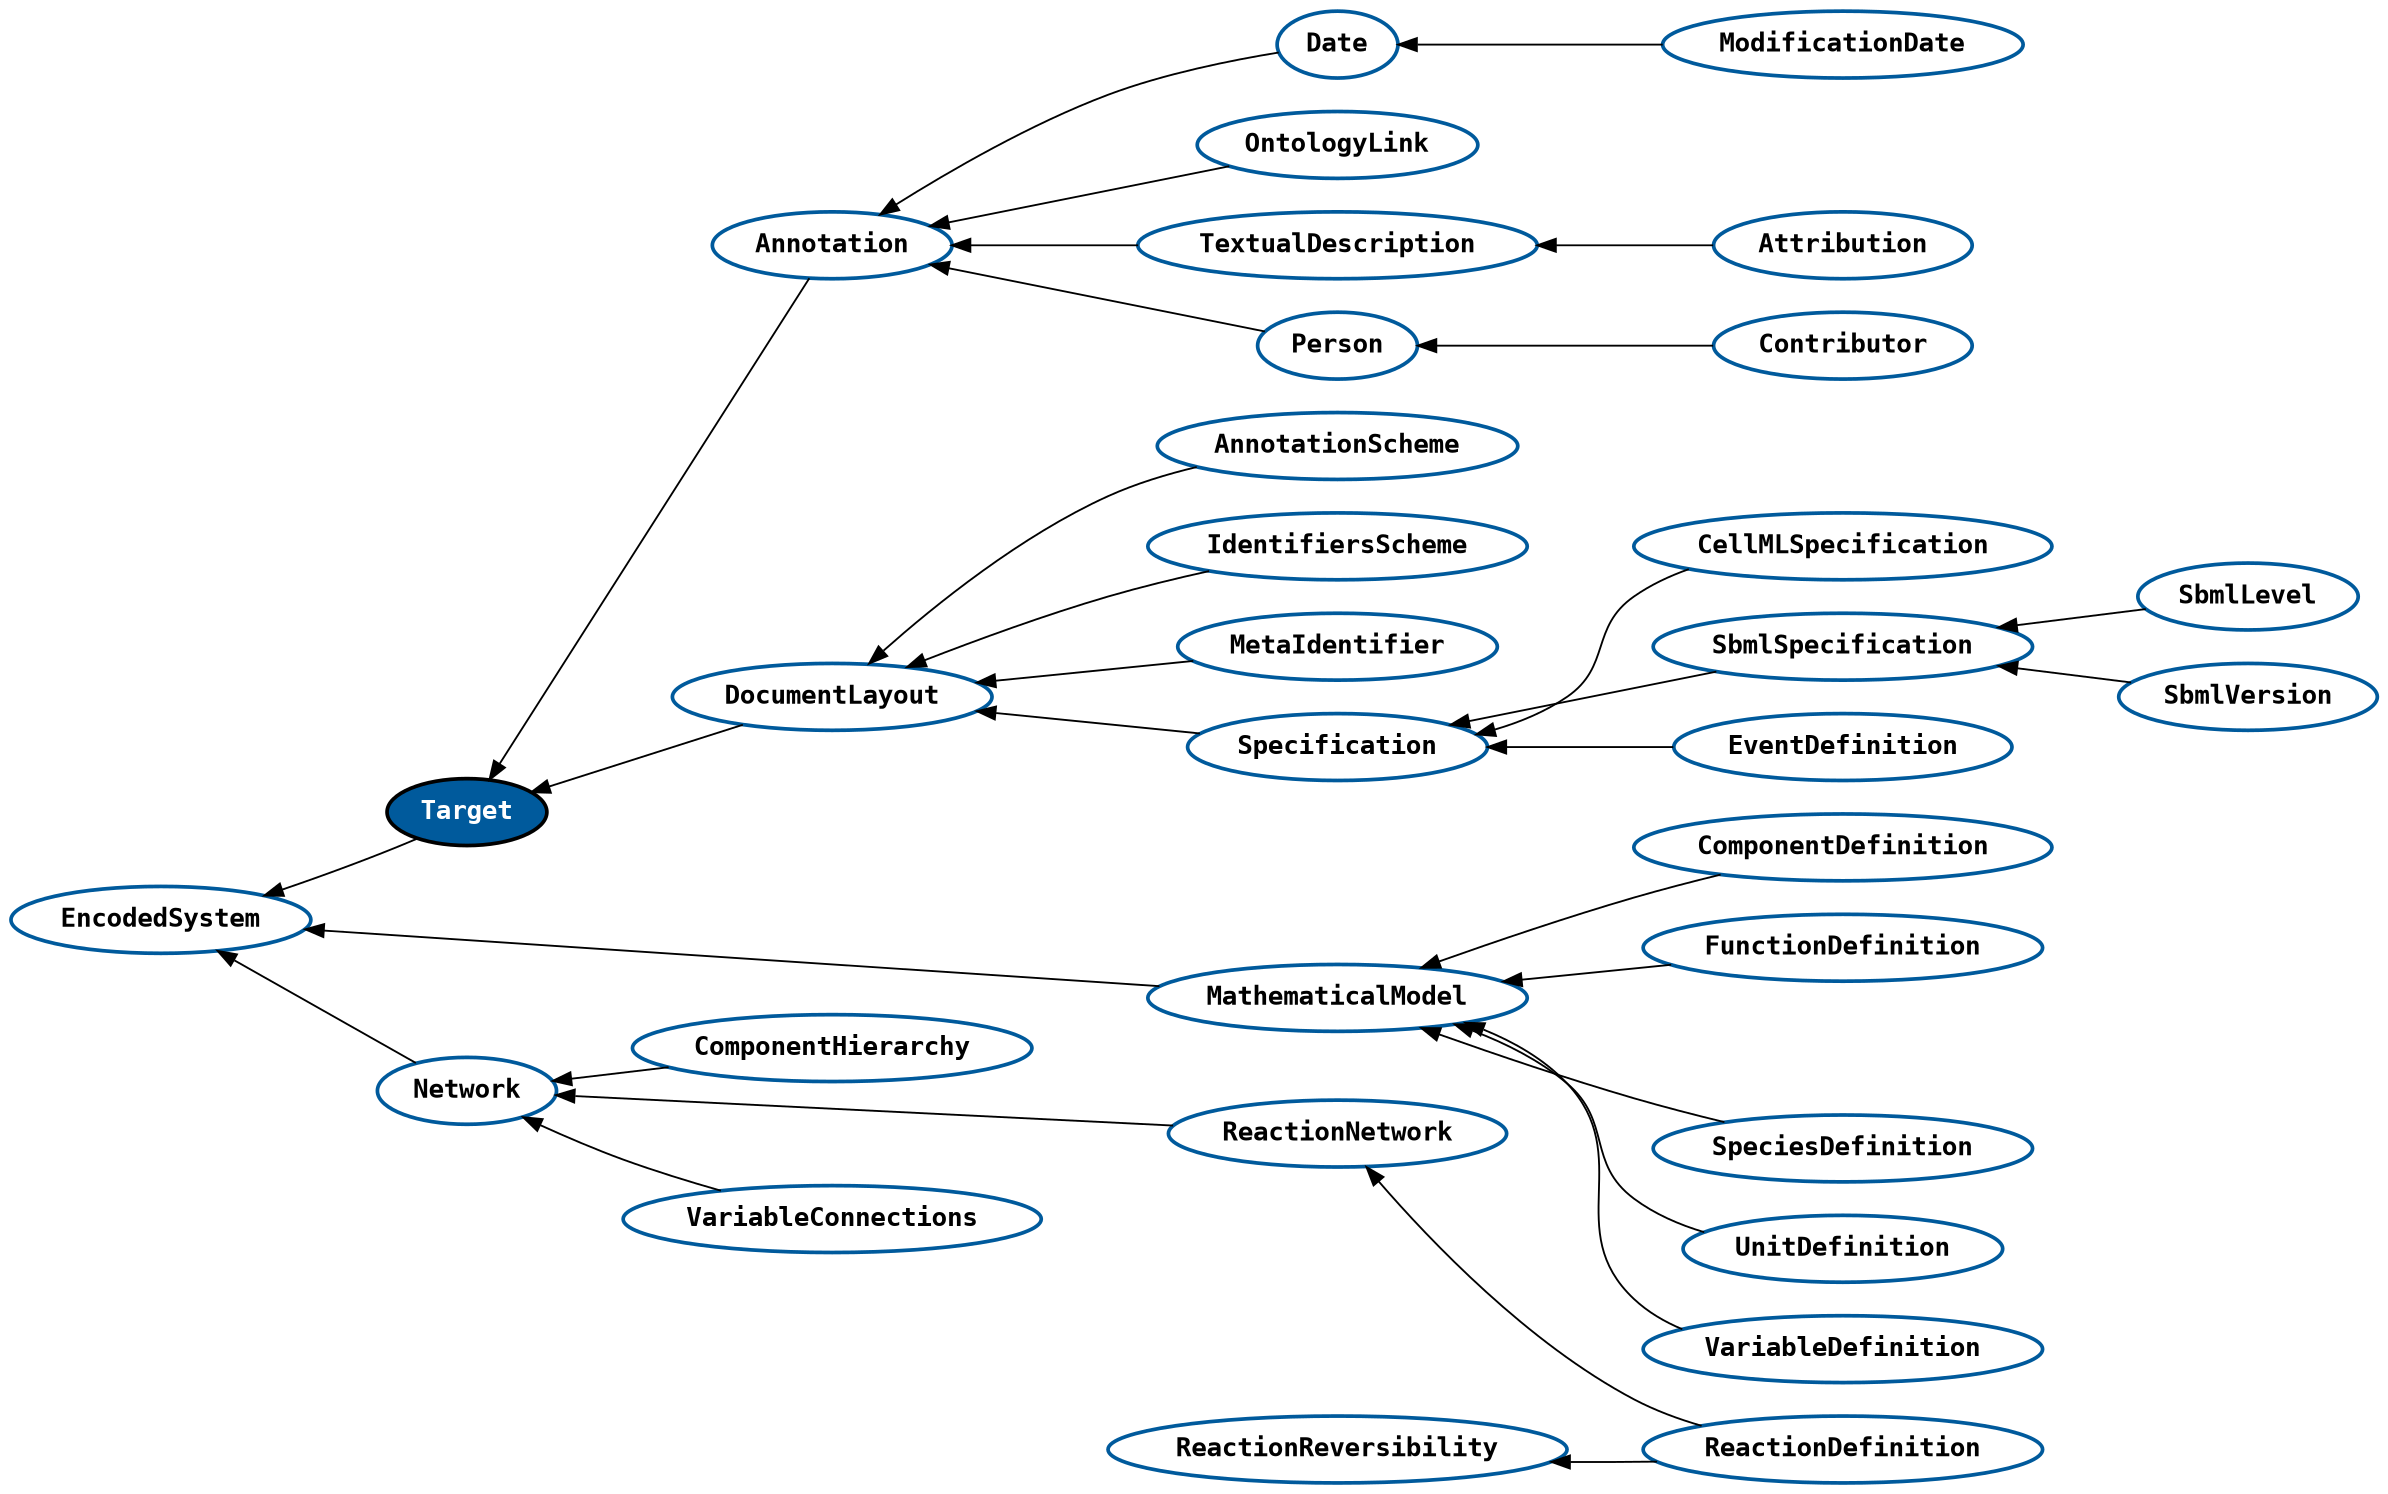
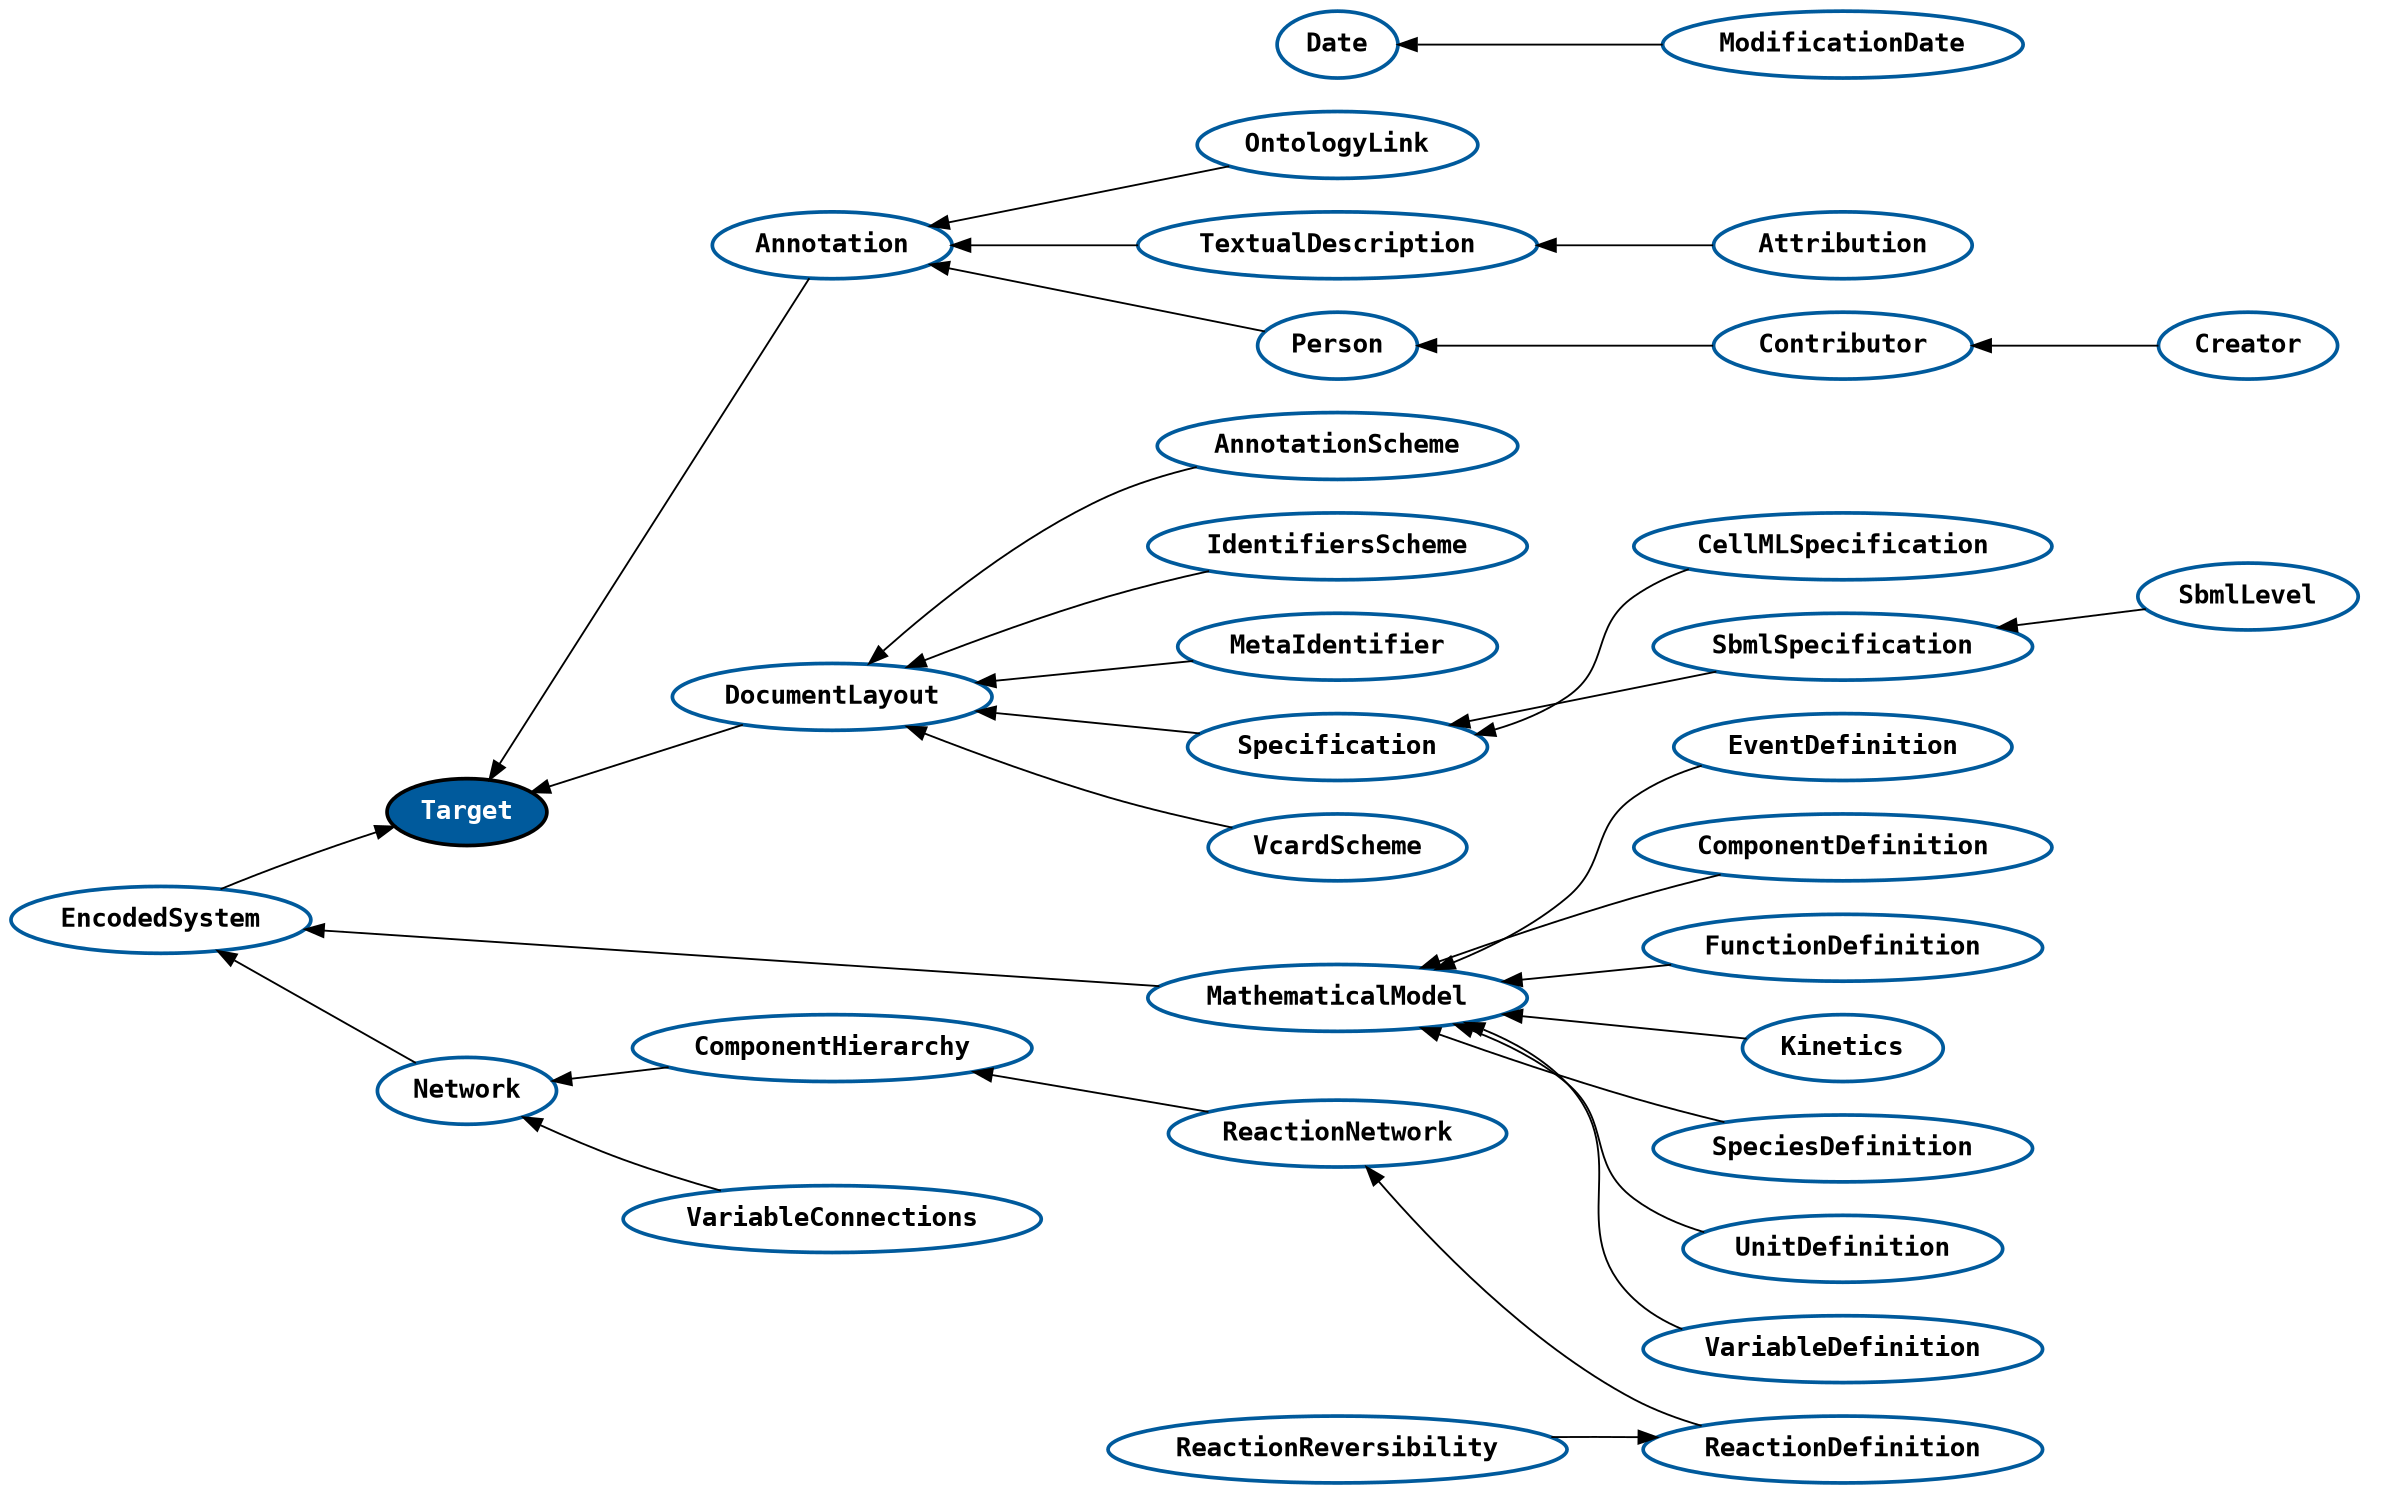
edge "Date" -> "Annotation": removed
node "Creator": added
node "SbmlVersion": removed
edge "EventDefinition" -> "Specification": now "EventDefinition" -> "MathematicalModel"
node "VcardScheme": added
edge "Target" -> "EncodedSystem": reversed
node "Kinetics": added
edge "ReactionNetwork" -> "Network": now "ReactionNetwork" -> "ComponentHierarchy"
edge "ReactionDefinition" -> "ReactionReversibility": reversed
